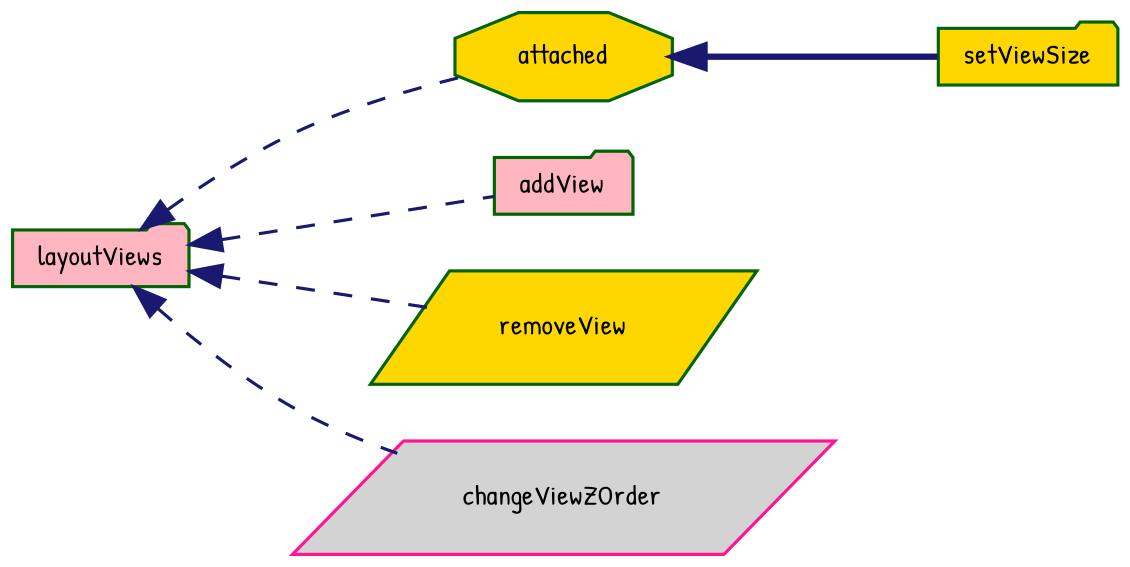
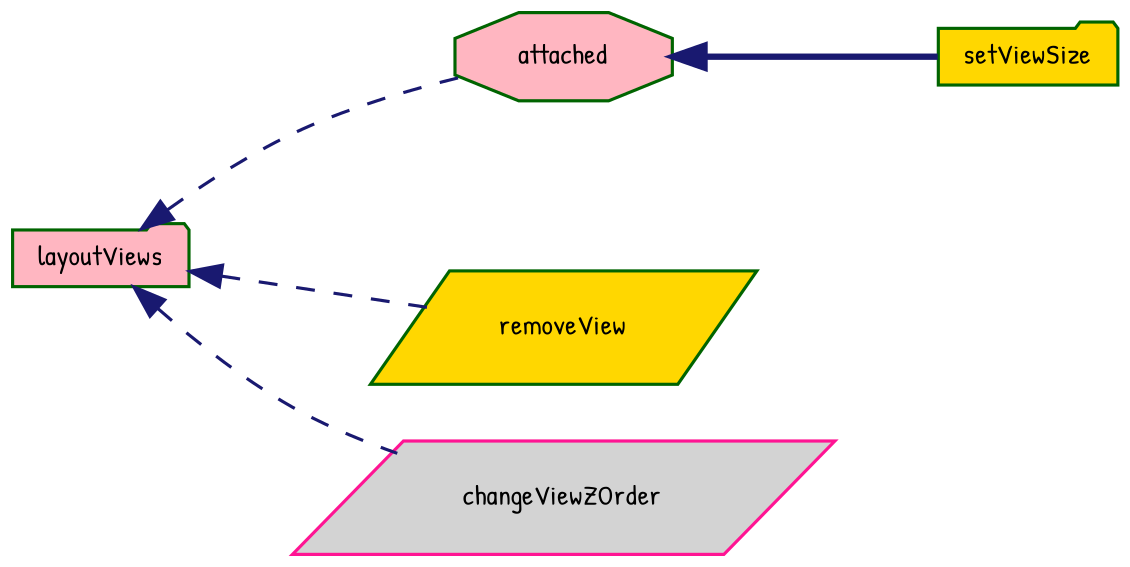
node "attached": fillcolor gold -> lightpink
node "addView": removed
